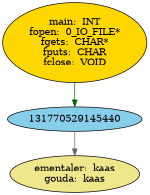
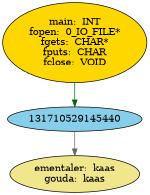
node "131770529145440": label "131770529145440" -> "131710529145440"
